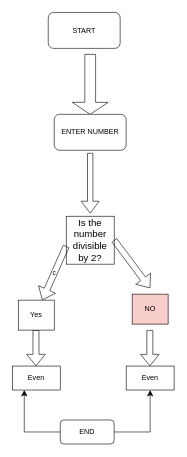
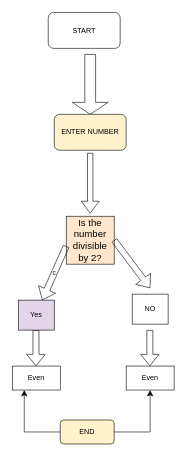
node "ENTER NUMBER": fillcolor #ffffff -> #fff2cc
node "Is the number divisible by 2?": fillcolor #ffffff -> #ffe6cc
node "NO": fillcolor #f8cecc -> #ffffff
node "Yes": fillcolor #ffffff -> #e1d5e7
node "END": fillcolor #ffffff -> #fff2cc
